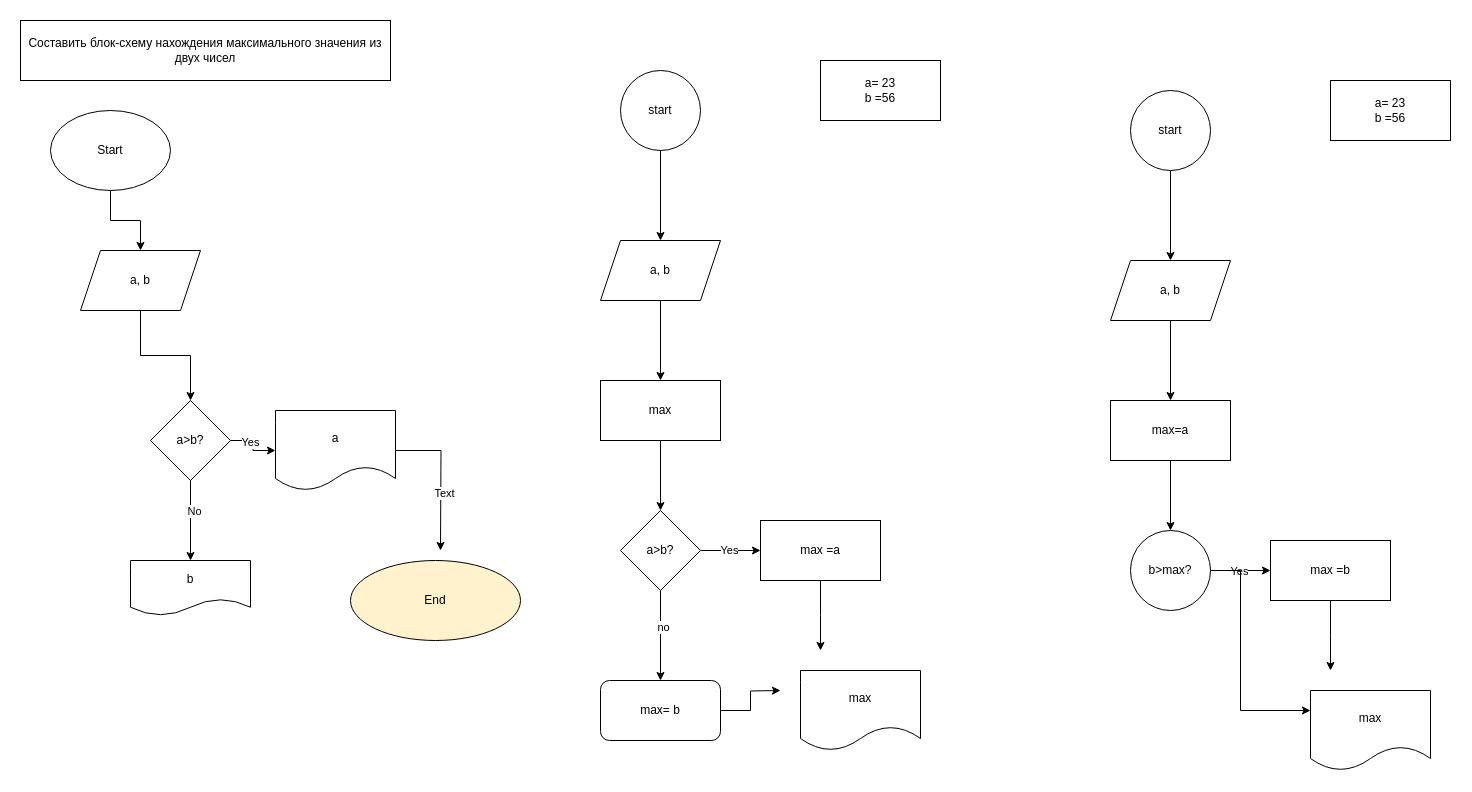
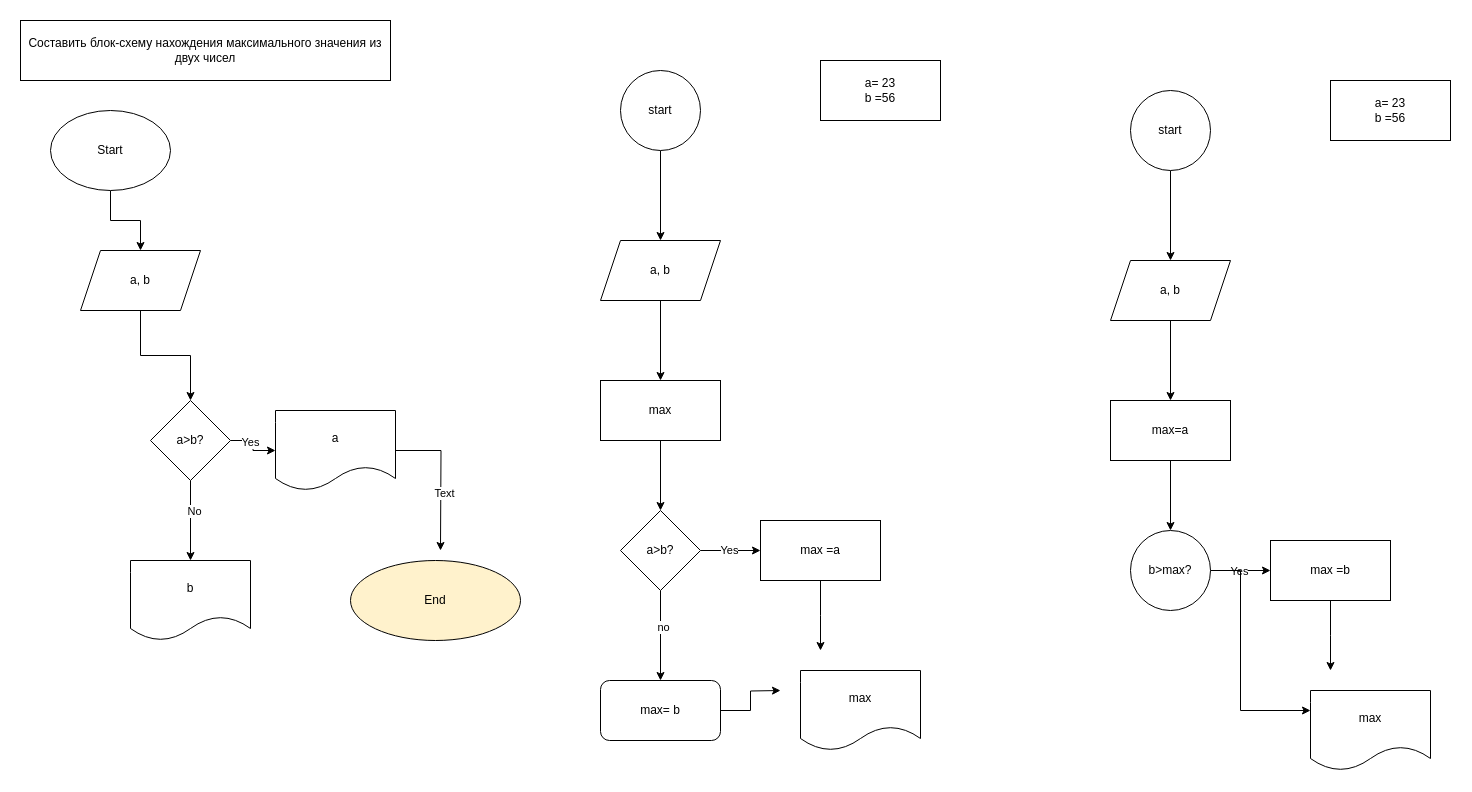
node "b": size 120x55 -> 120x80
